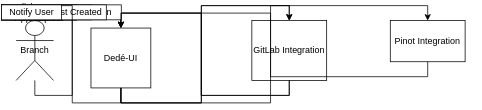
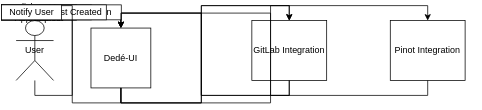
node "Pinot Integration": size 75x41 -> 75x60
node "Branch": label "Branch" -> "User"
